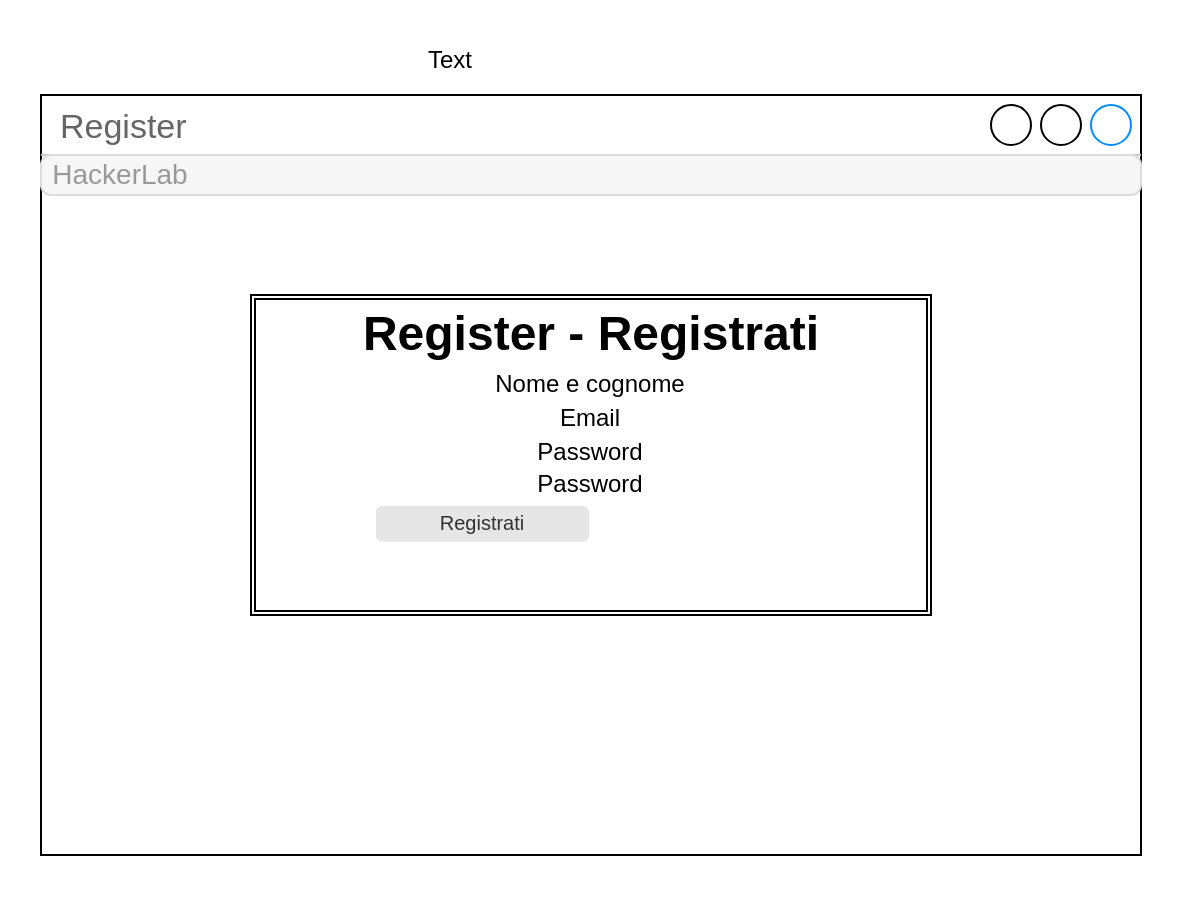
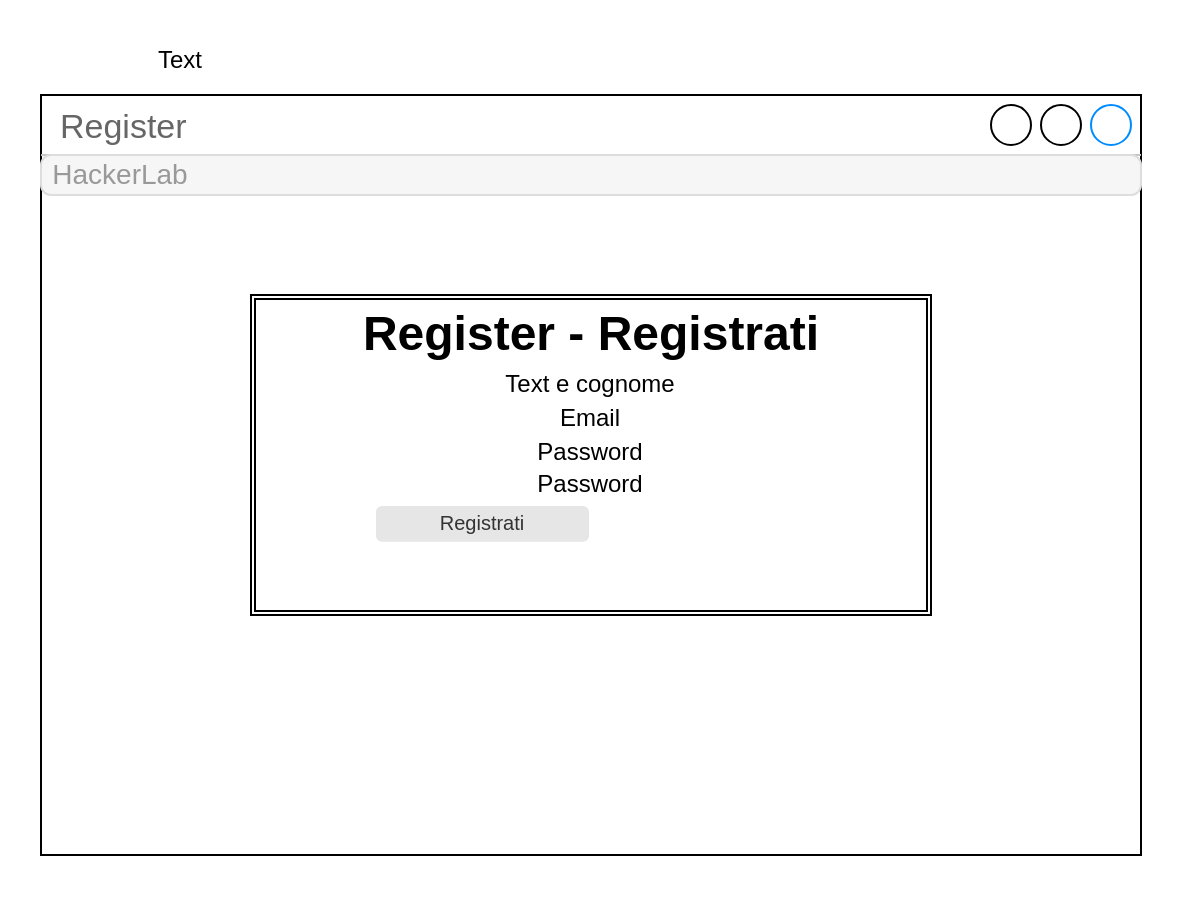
node "Text": moved (465, 61) -> (195, 61)
node "Nome e cognome": label "Nome e cognome" -> "Text e cognome"
